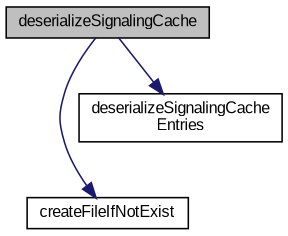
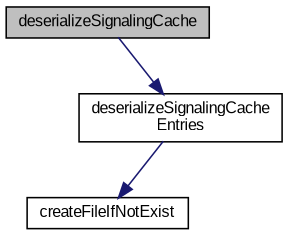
edge "deserializeSignalingCache" -> "createFileIfNotExist": now "deserializeSignalingCache Entries" -> "createFileIfNotExist"
